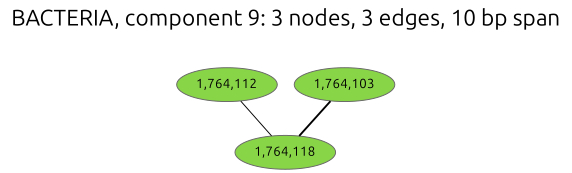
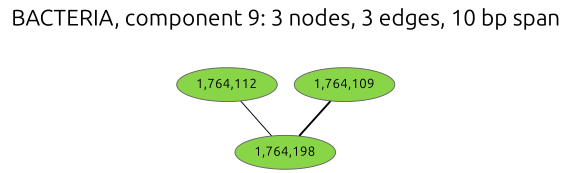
node "1,764,103": label "1,764,103" -> "1,764,109"
node "1,764,118": label "1,764,118" -> "1,764,198"
